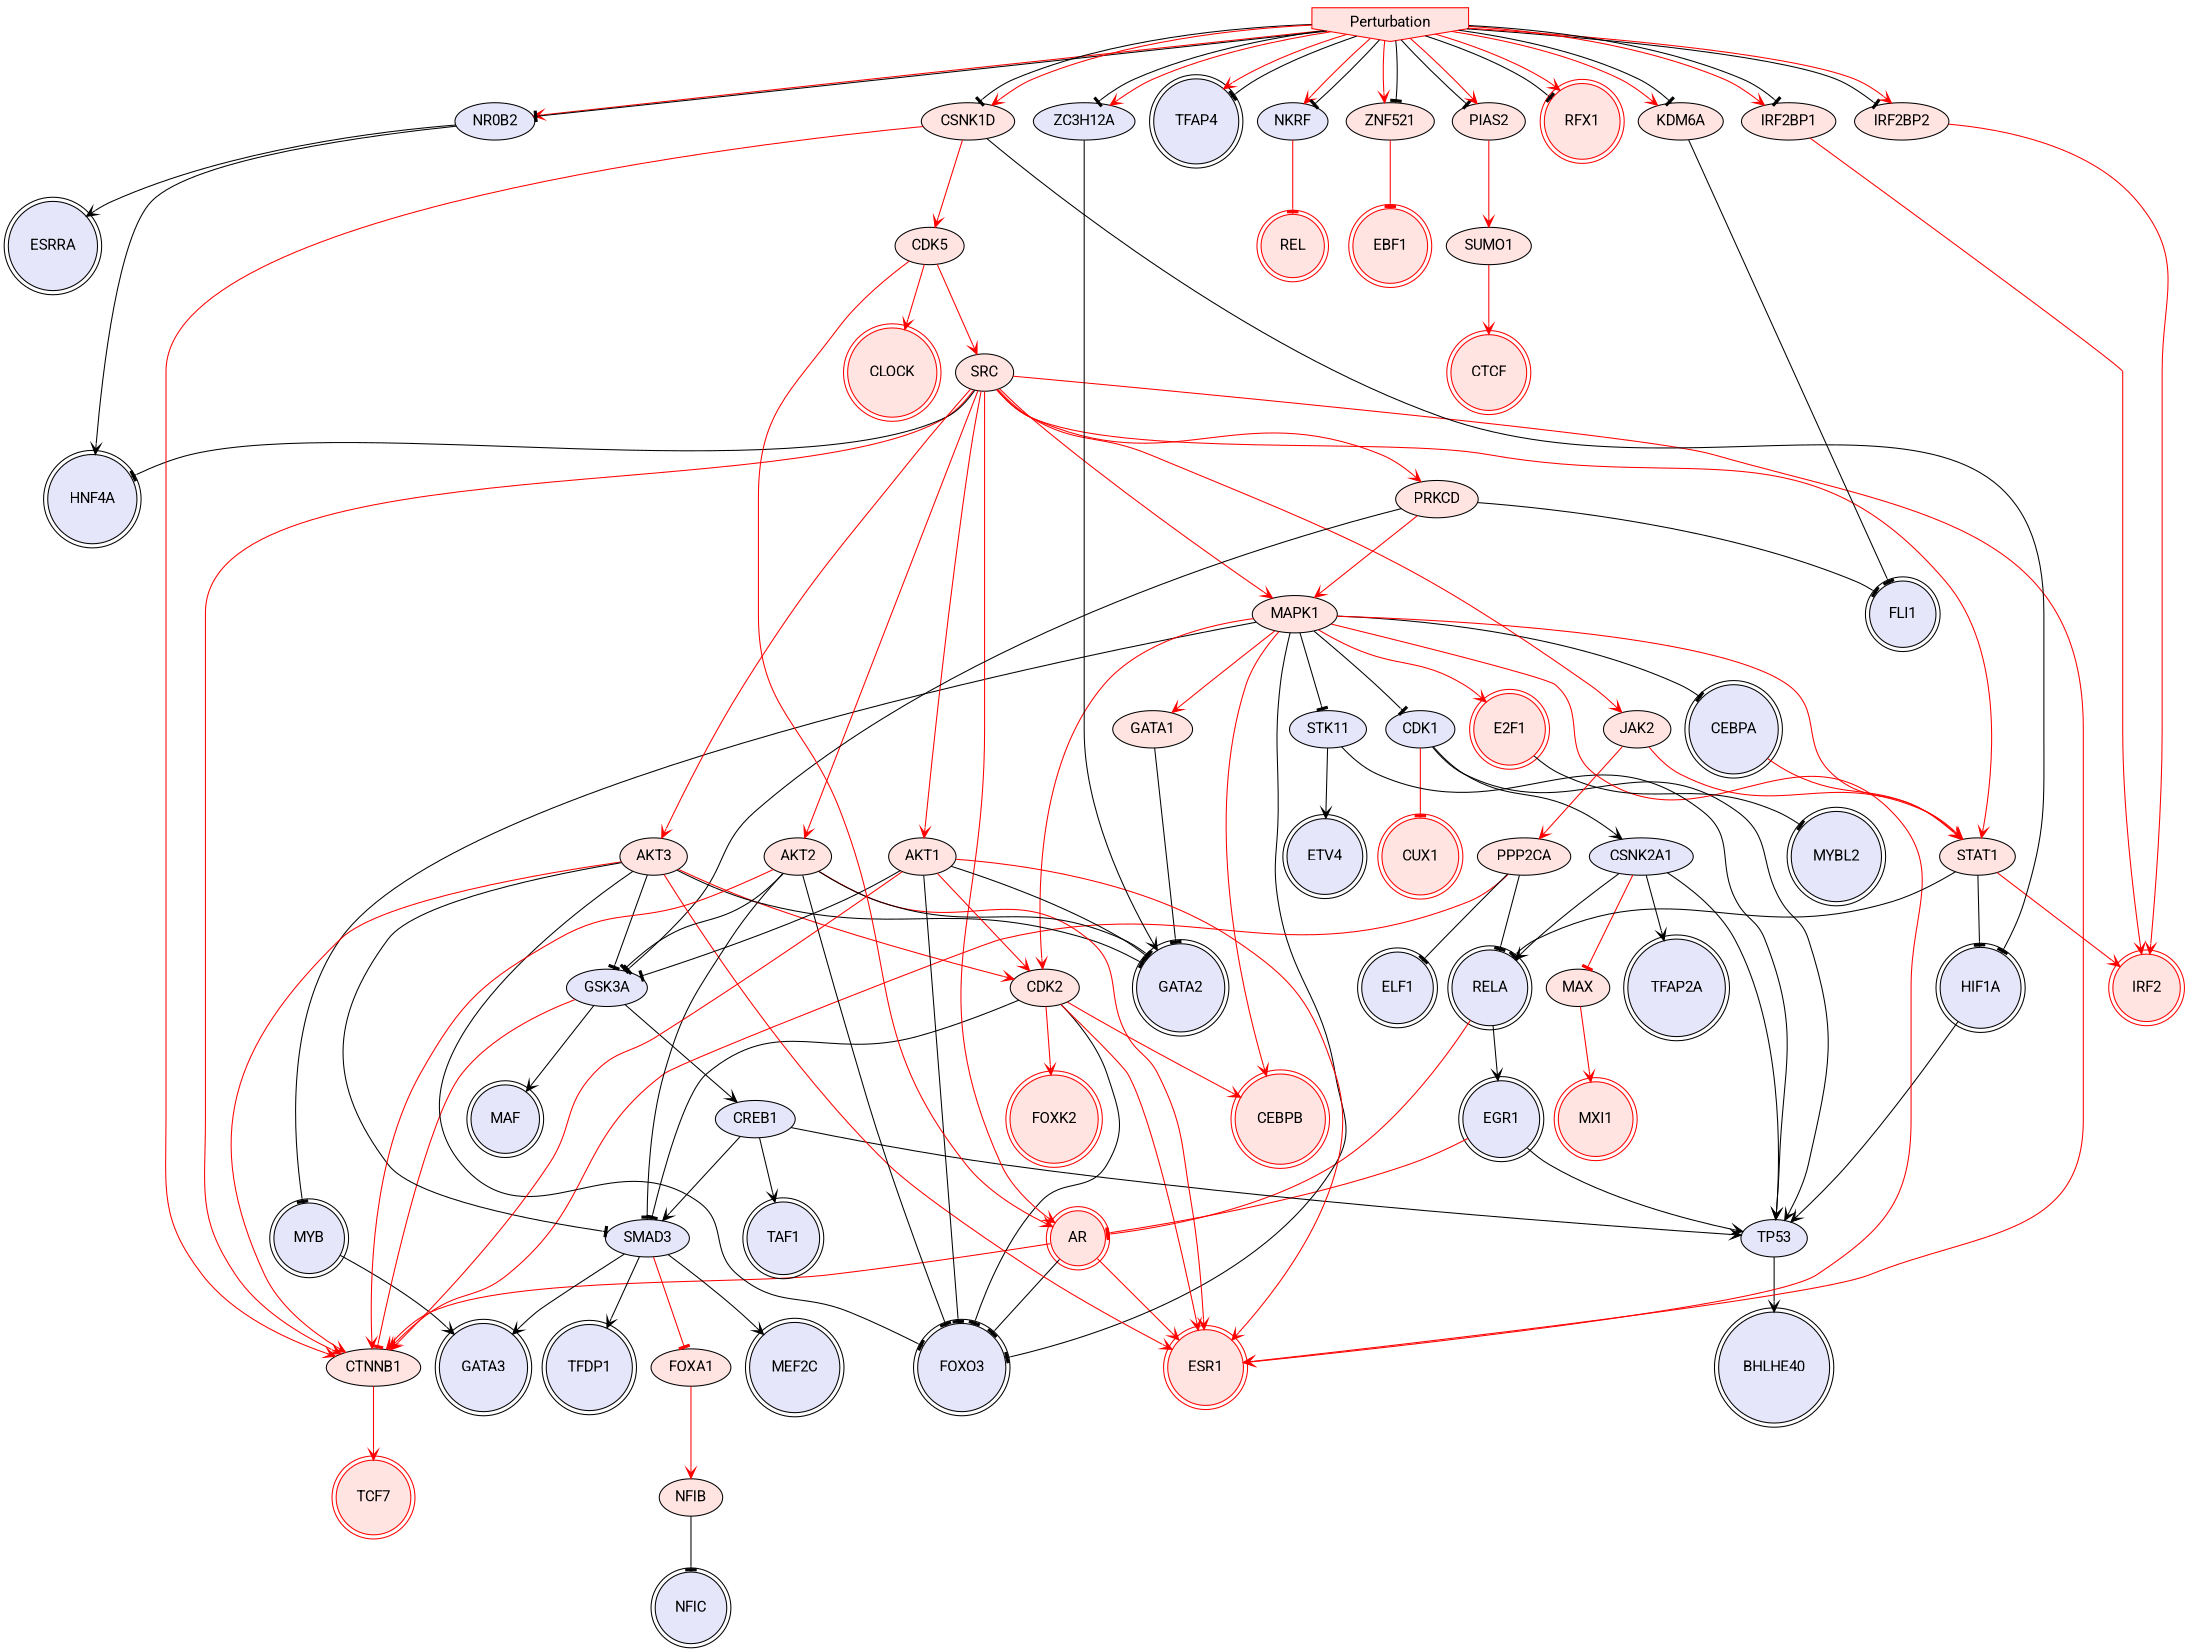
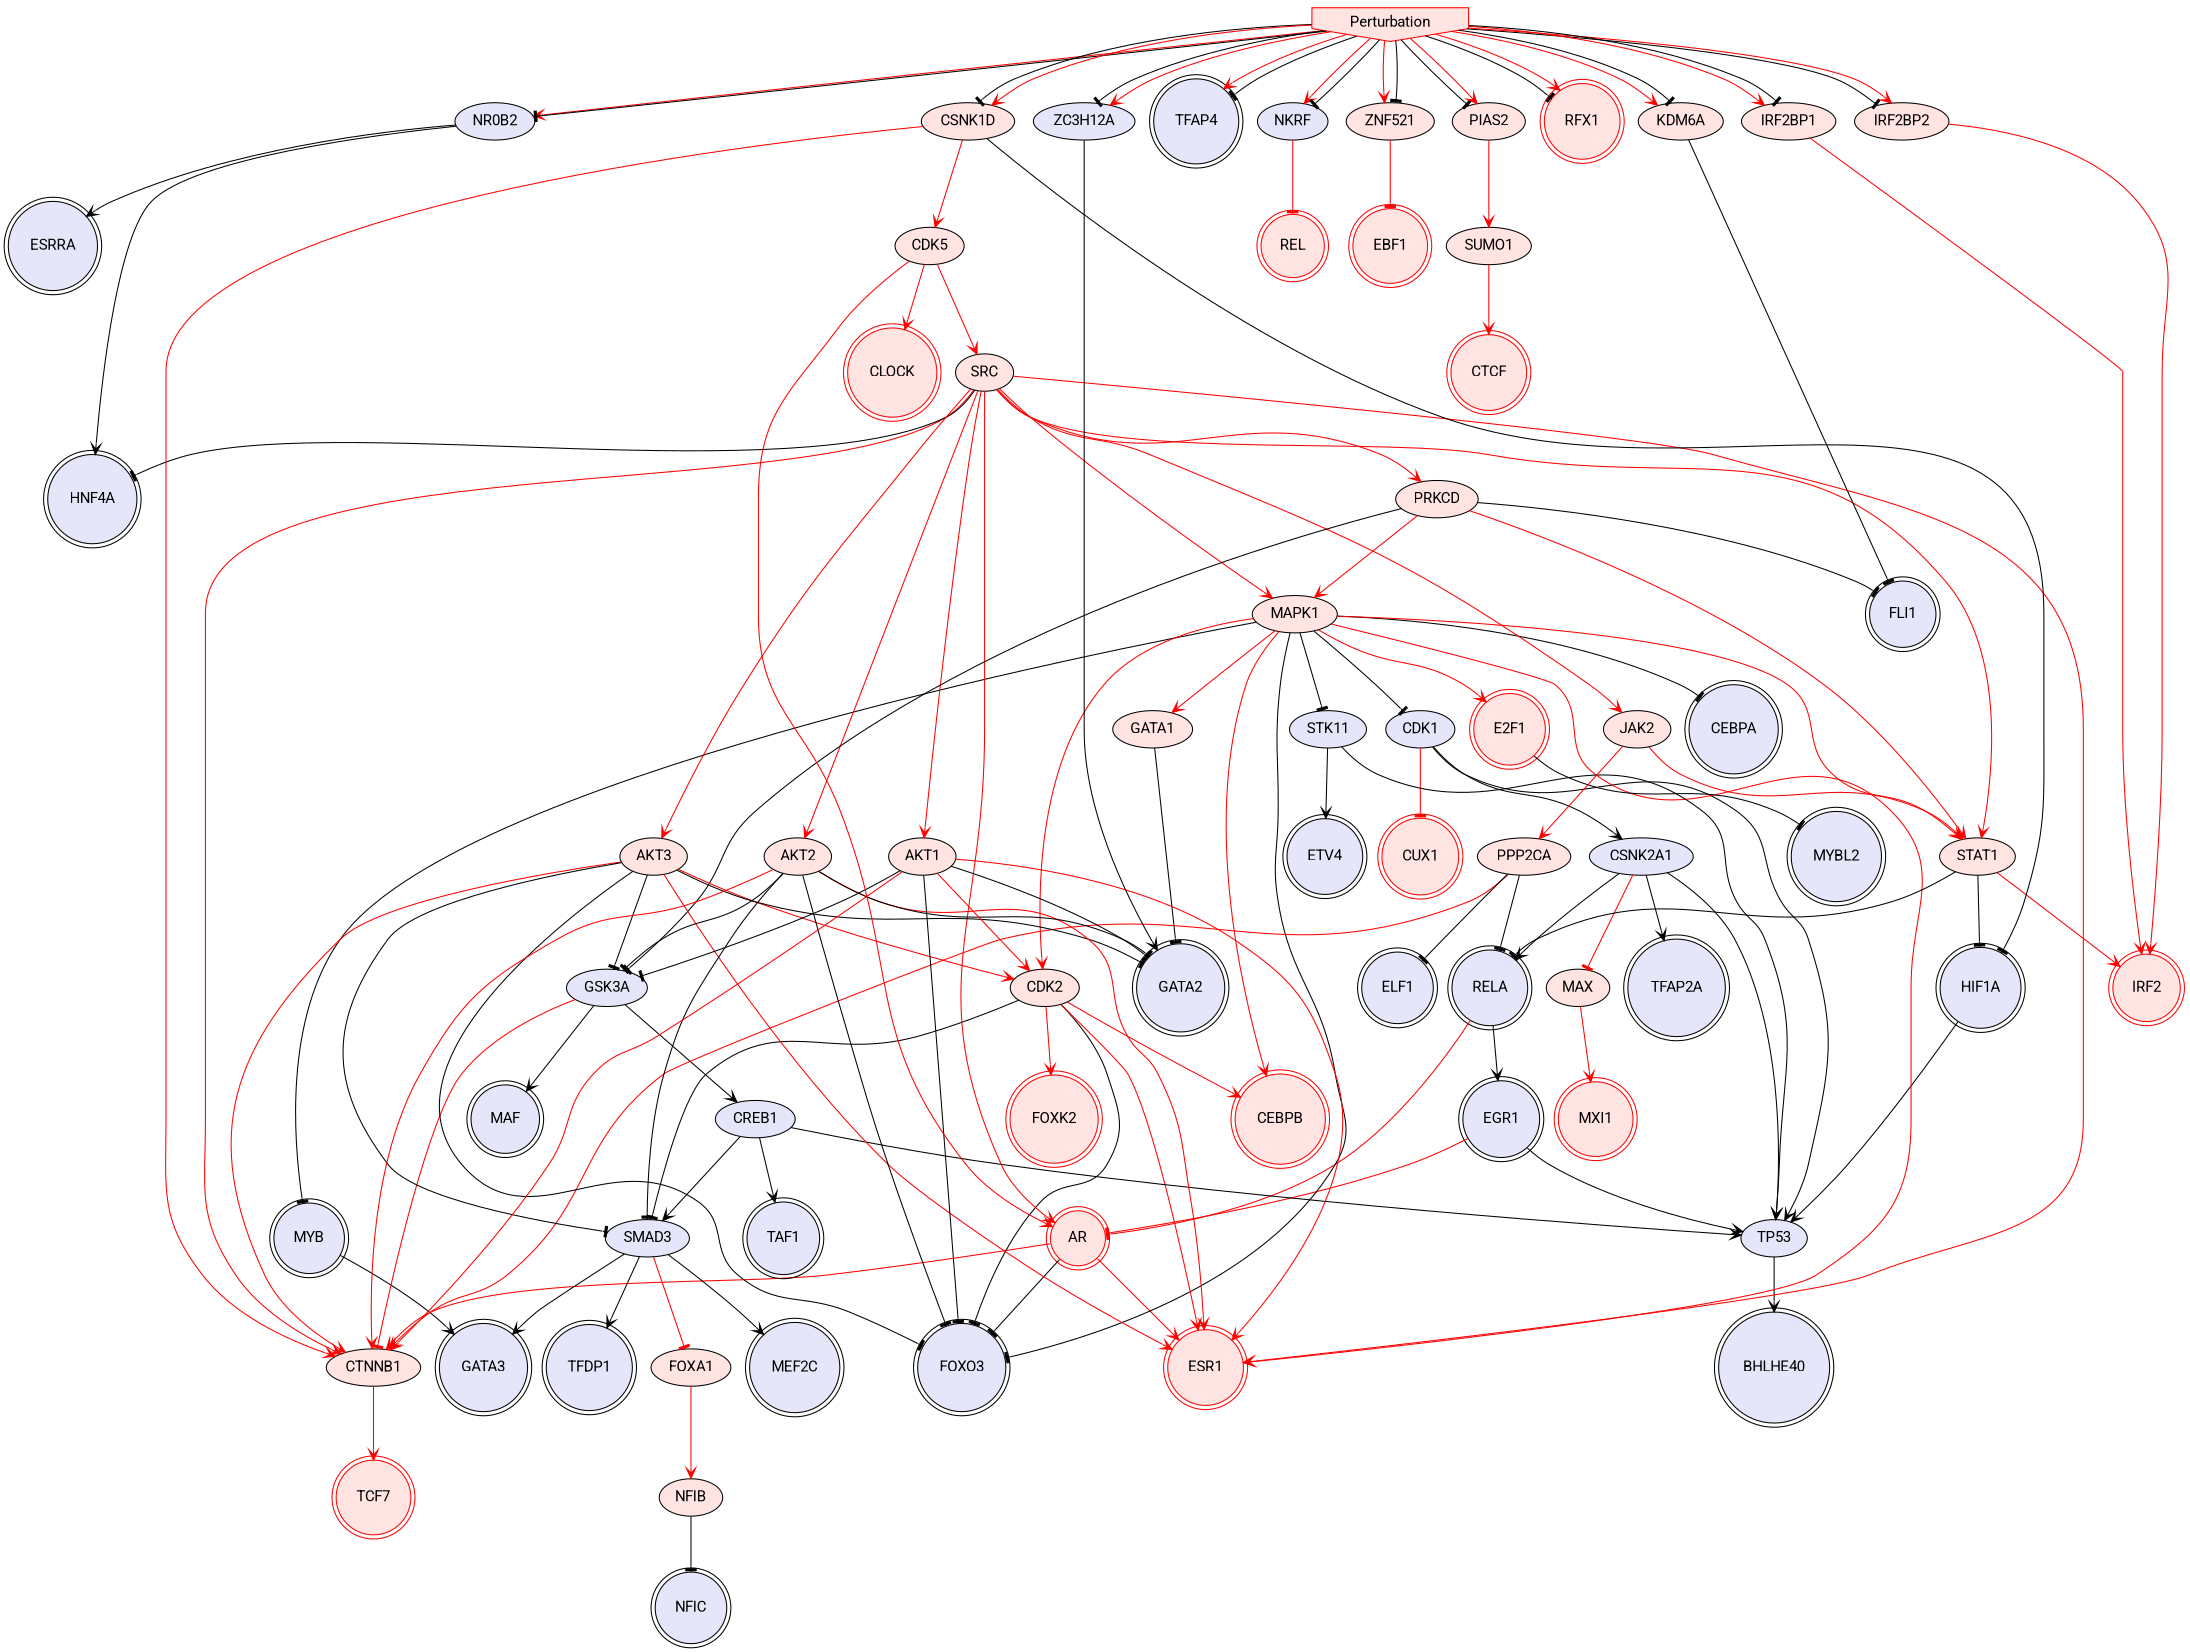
edge "CEBPA" -> "STAT1": now "PRKCD" -> "STAT1"
